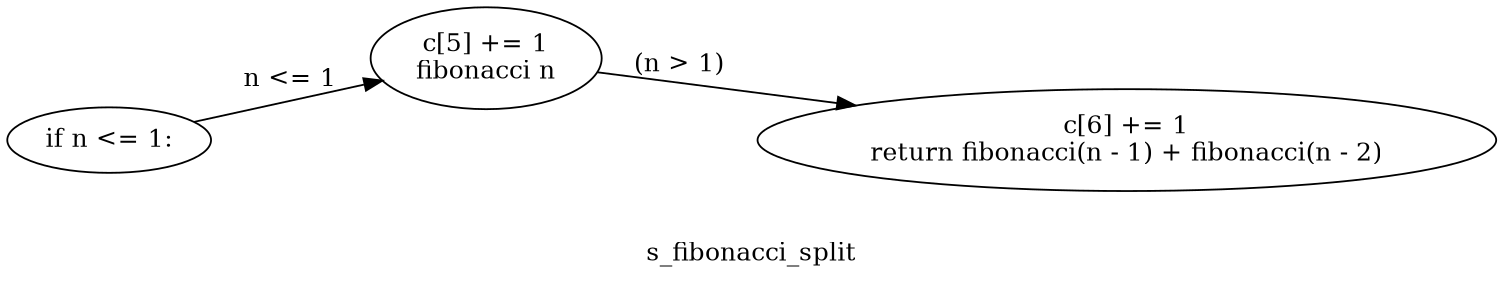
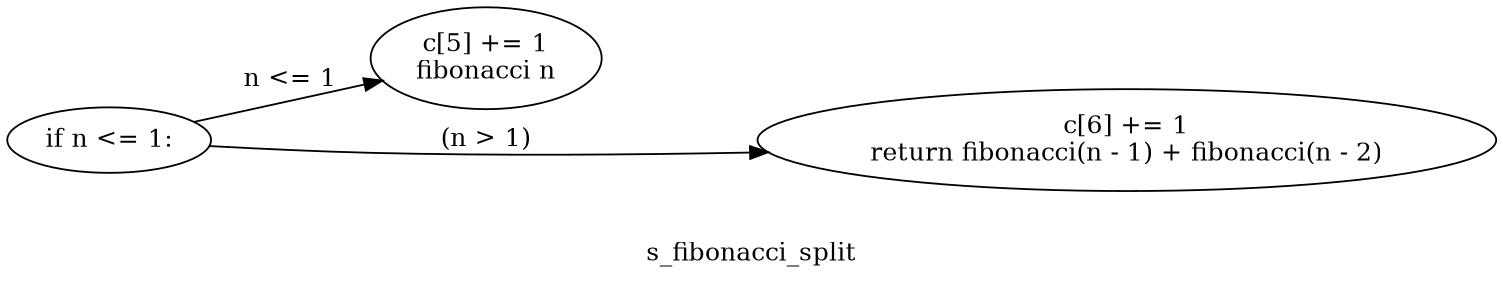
edge "c[5] += 1 fibonacci n" -> "c[6] += 1 return fibonacci(n - 1) + fibonacci(n - 2)": now "if n <= 1:" -> "c[6] += 1 return fibonacci(n - 1) + fibonacci(n - 2)"
